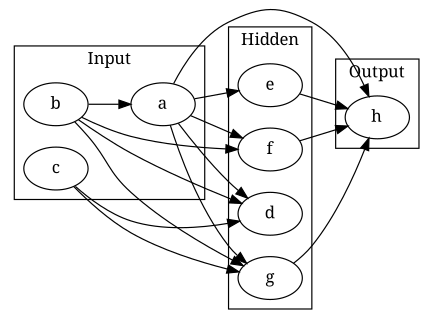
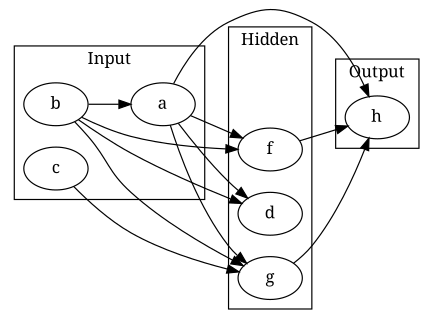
node "e": removed
edge "c" -> "d": removed
